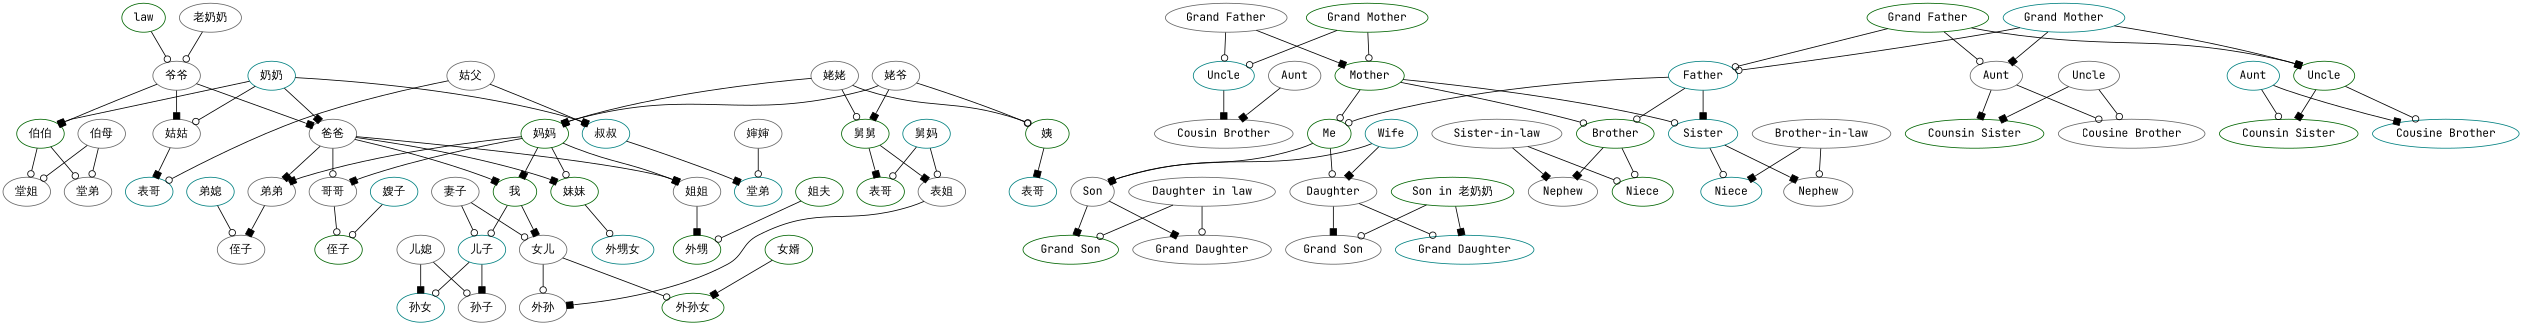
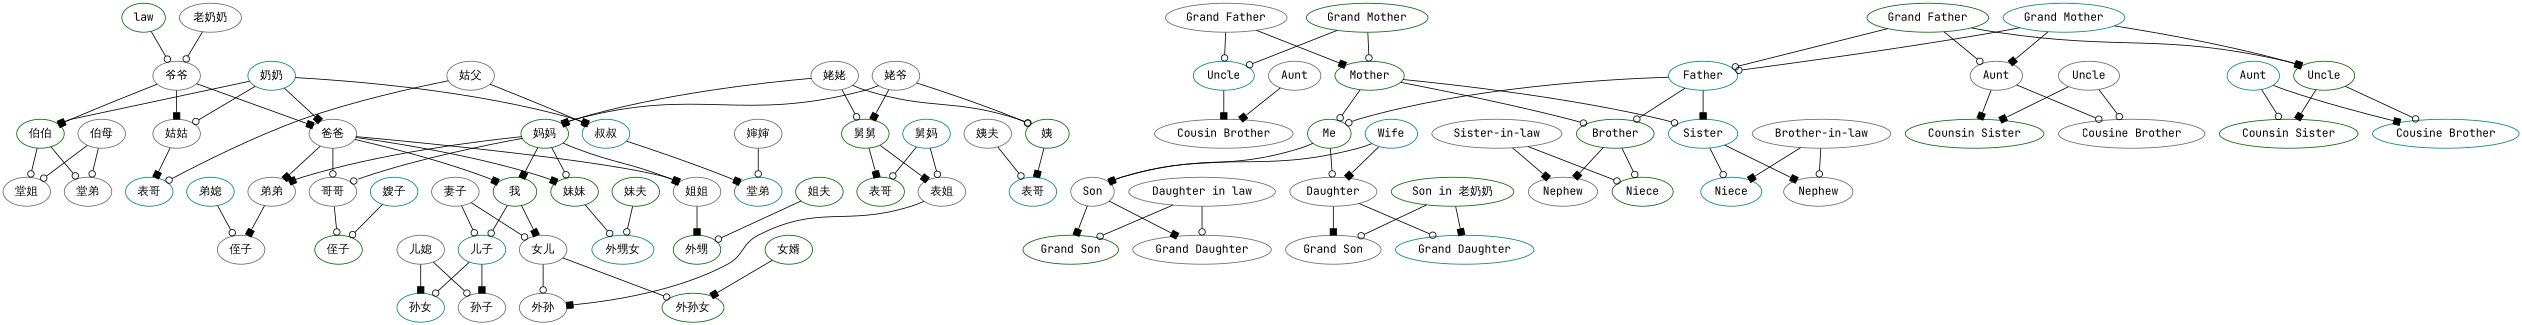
node "姨夫": added
edge "妈妈" -> "哥哥": arrowhead box -> odot
node "妹夫": added
